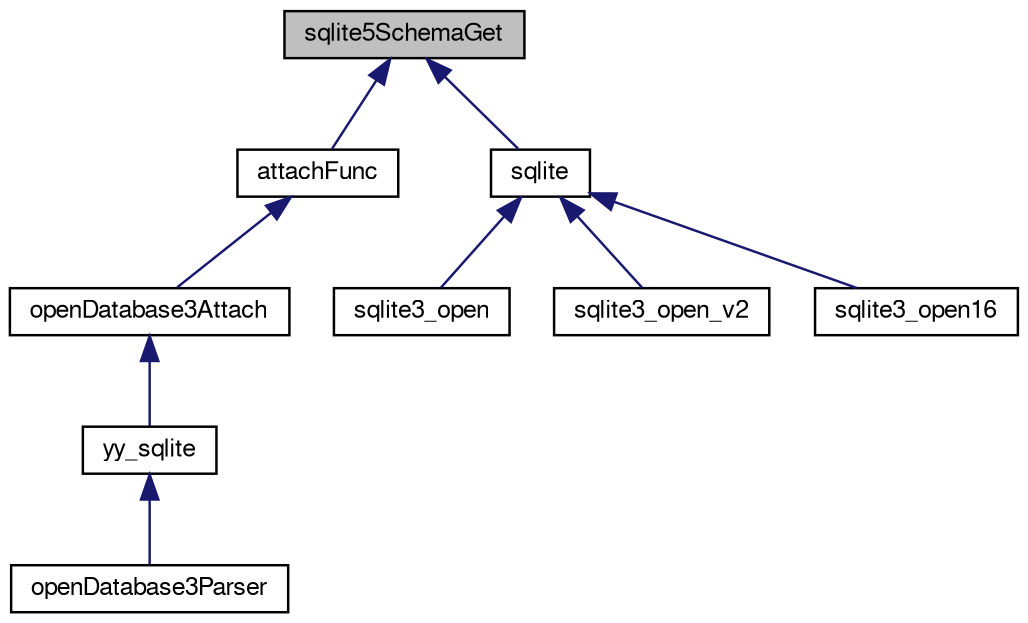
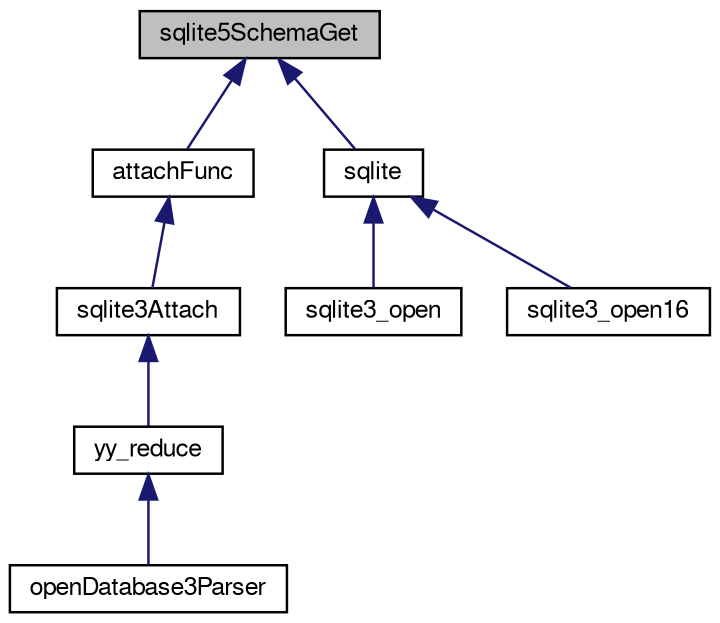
node "openDatabase3Attach": label "openDatabase3Attach" -> "sqlite3Attach"
node "sqlite3_open_v2": removed
node "yy_sqlite": label "yy_sqlite" -> "yy_reduce"
